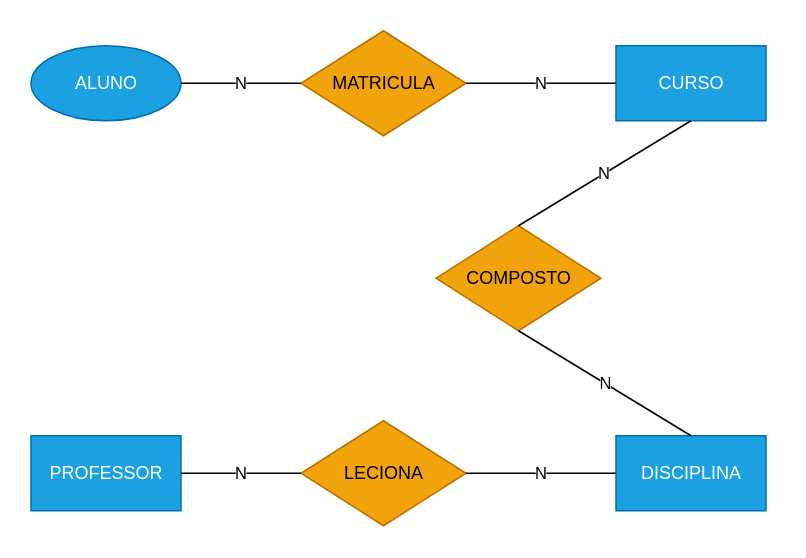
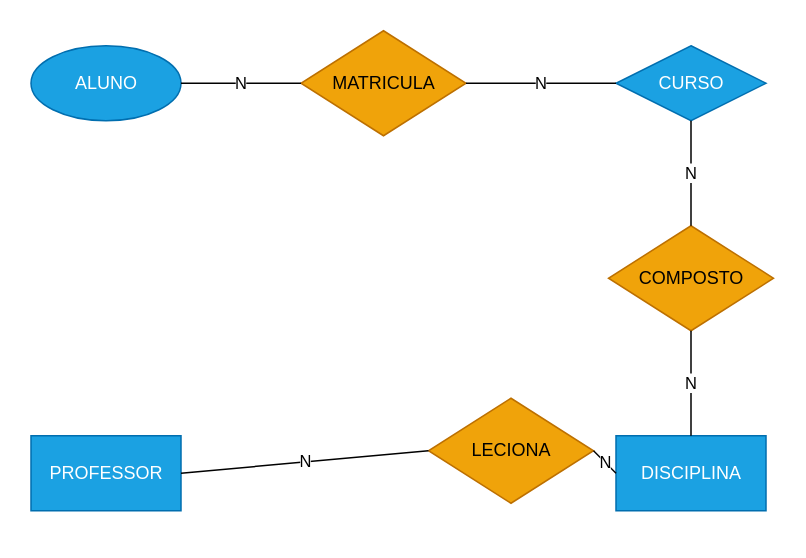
node "CURSO": shape rectangle -> diamond
node "COMPOSTO": moved (518, 278) -> (691, 278)
node "LECIONA": moved (383, 473) -> (511, 451)
